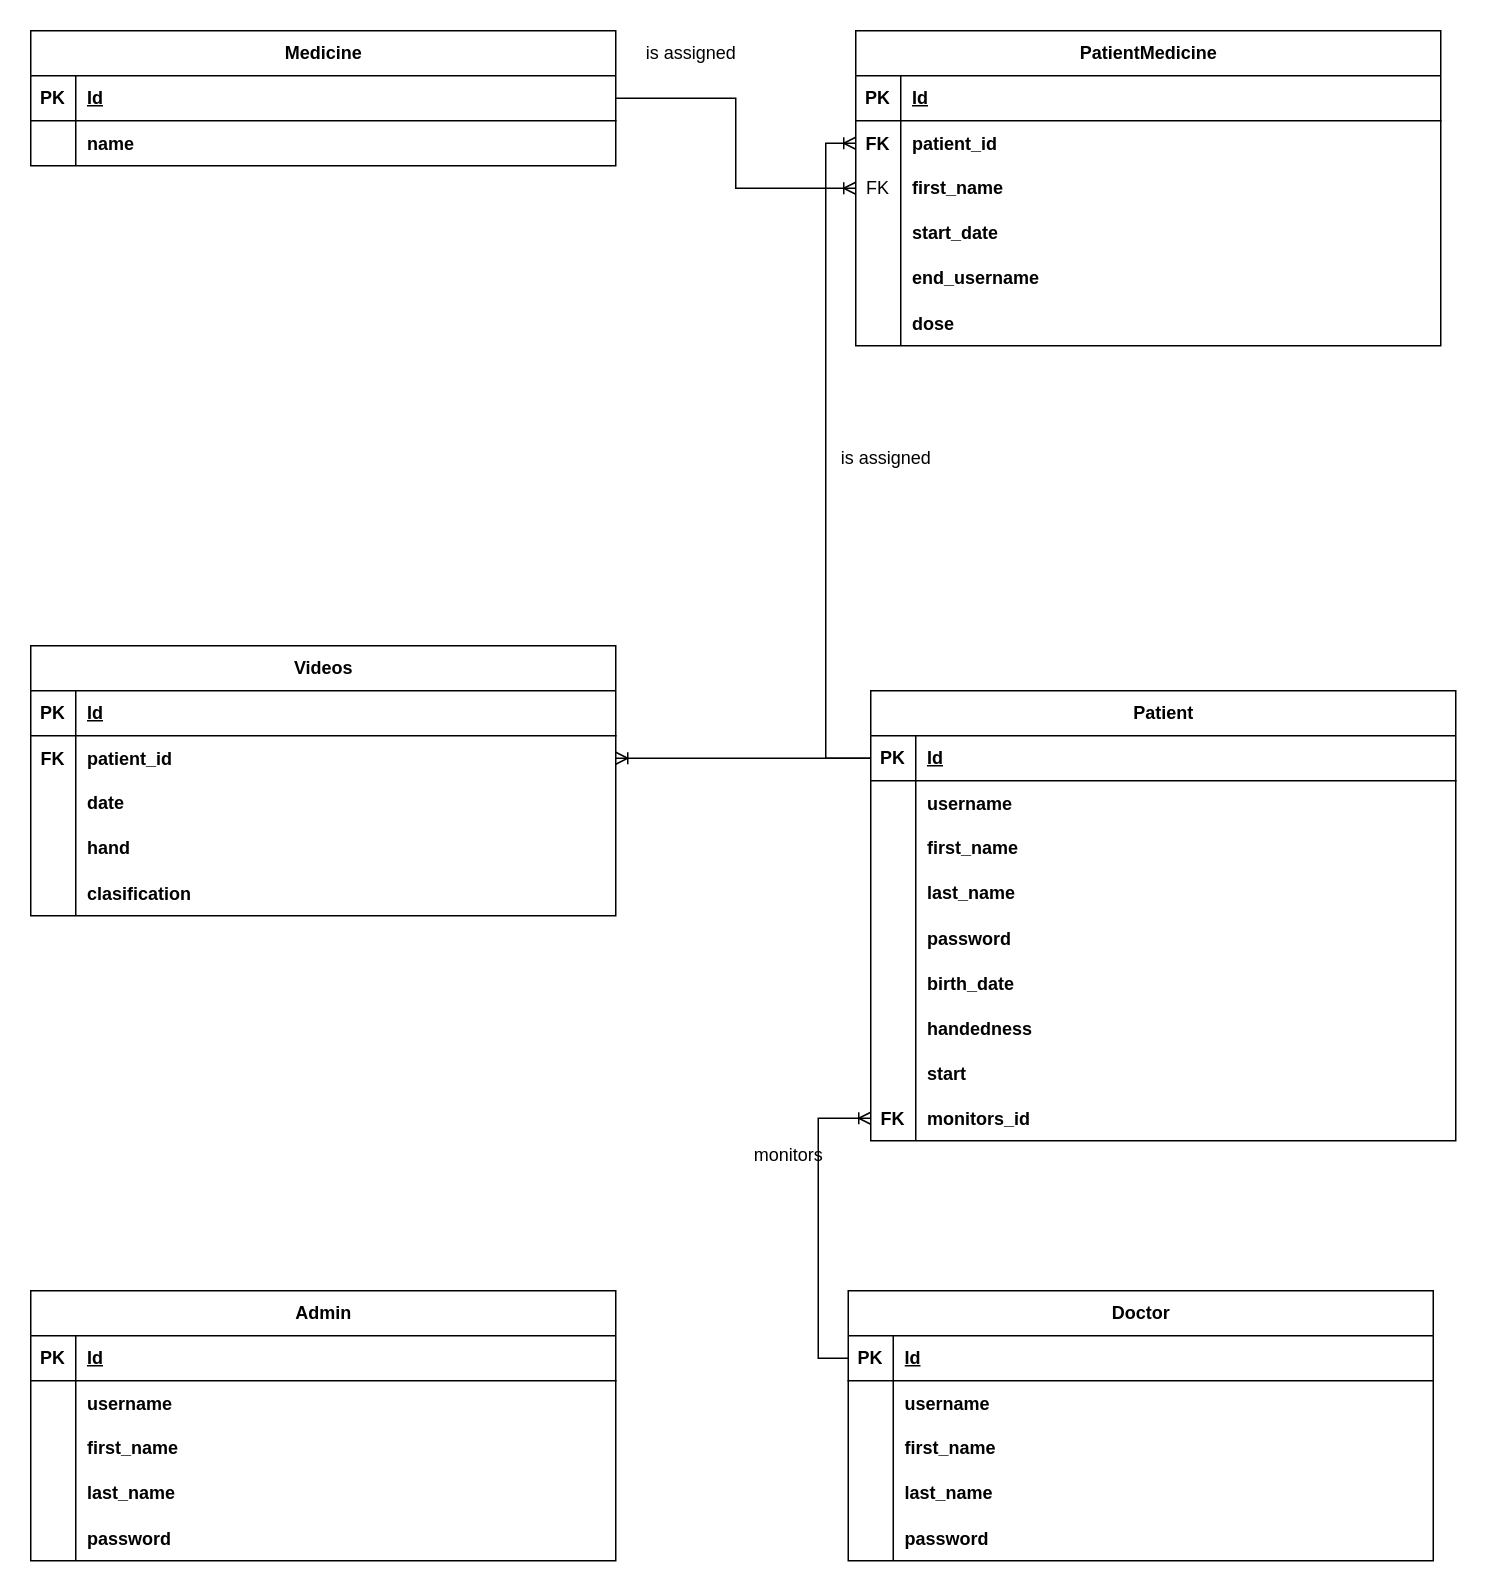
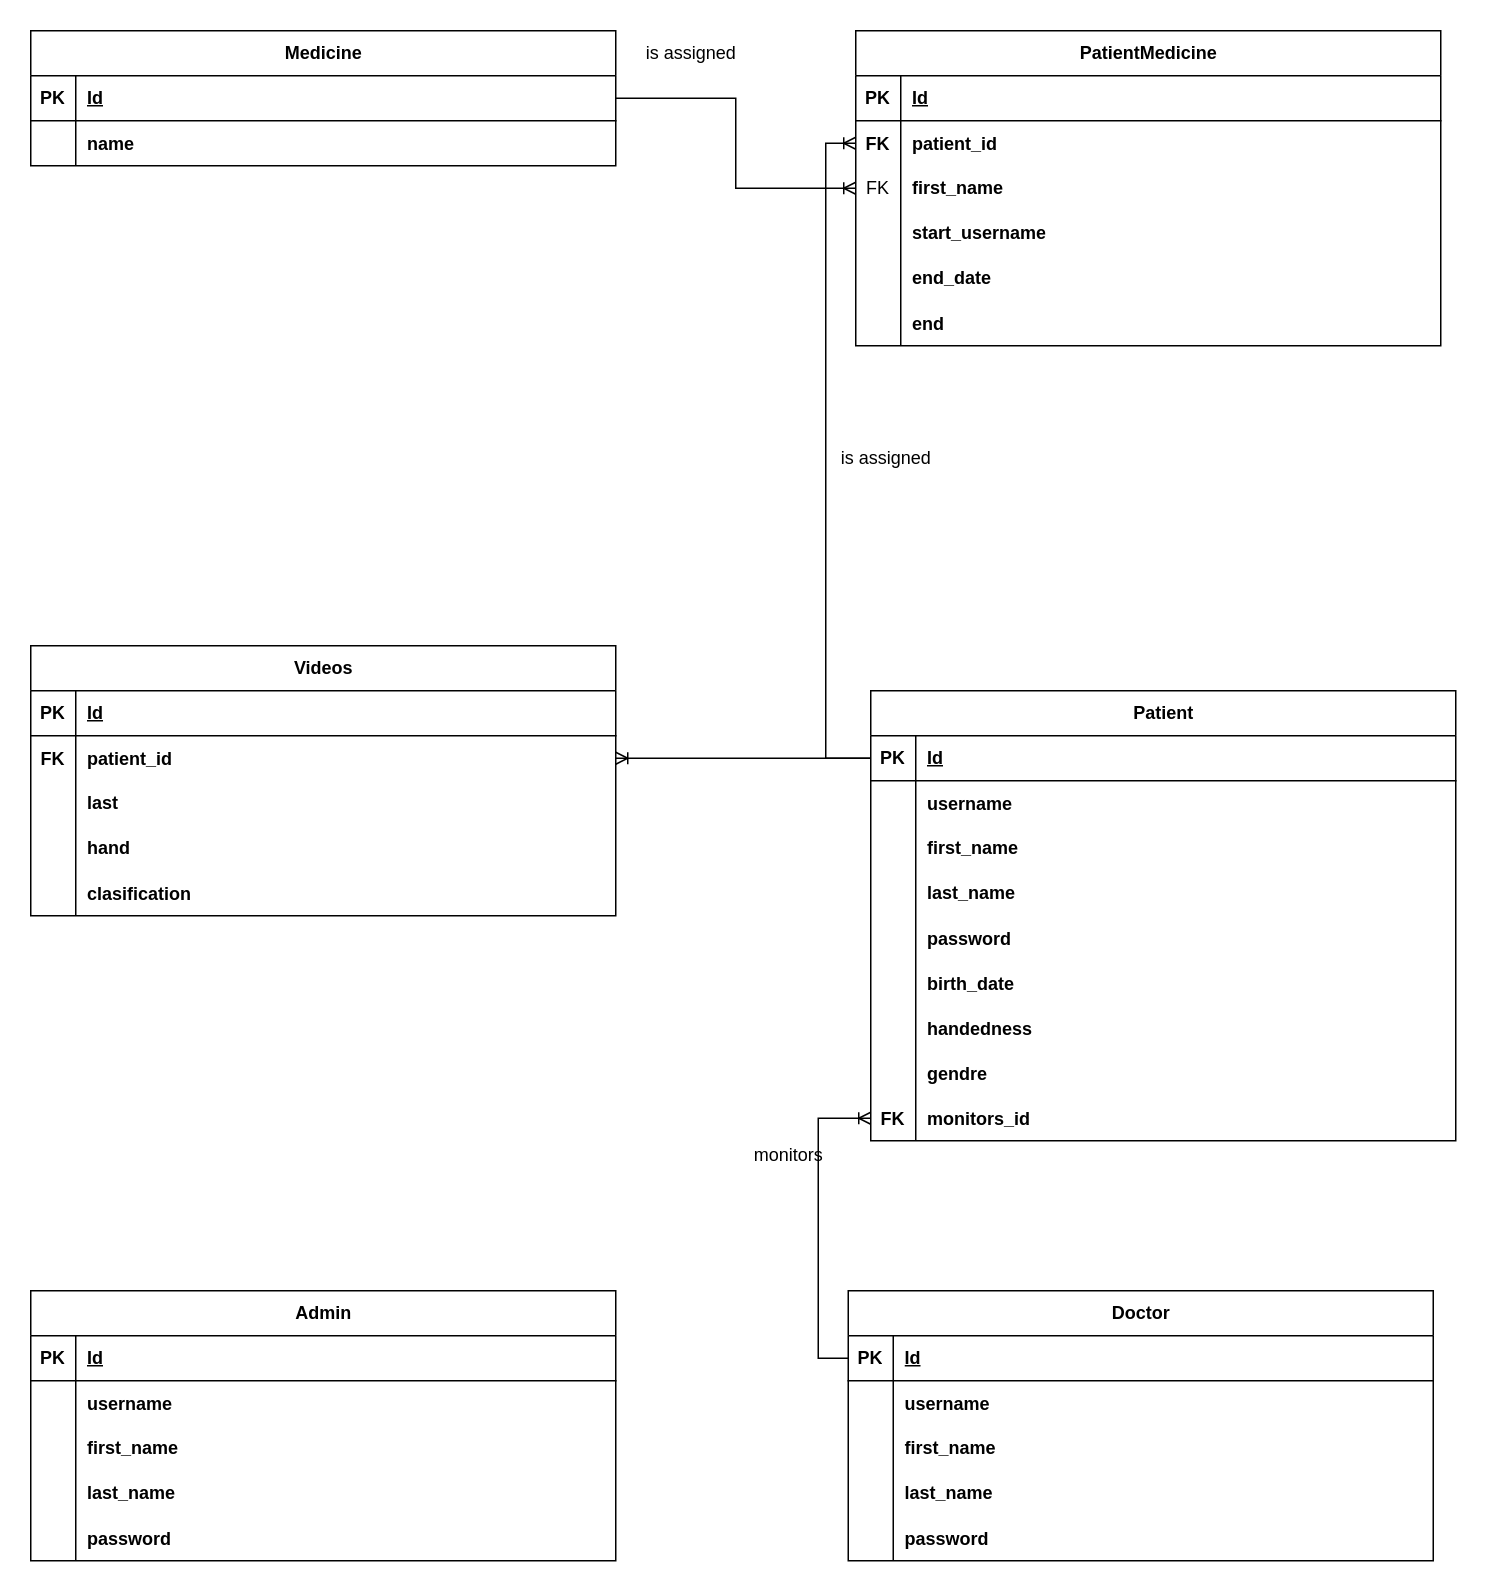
node "start_date": label "start_date" -> "start_username"
node "end_username": label "end_username" -> "end_date"
node "dose": label "dose" -> "end"
node "date": label "date" -> "last"
node "start": label "start" -> "gendre"
